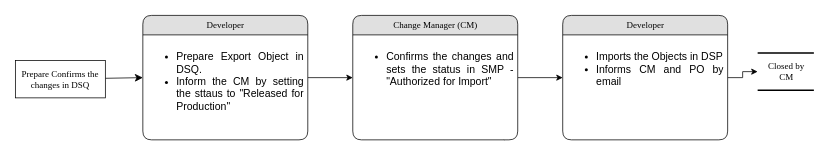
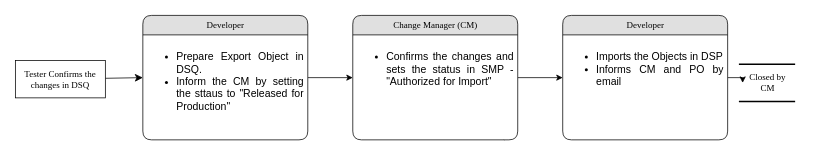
node "Closed by CM": moved (786, 72) -> (767, 83)
node "Prepare Confirms the changes in DSQ": label "Prepare Confirms the changes in DSQ" -> "Tester Confirms the changes in DSQ"
